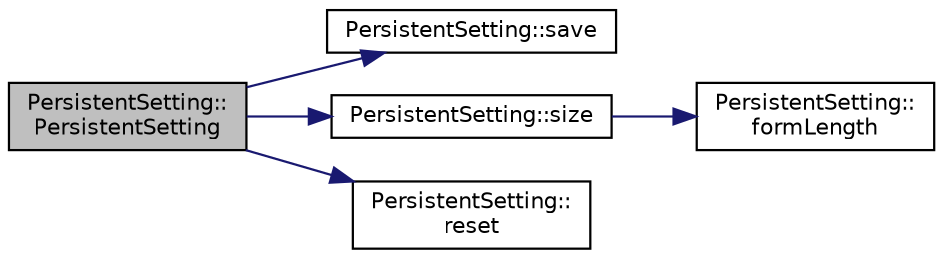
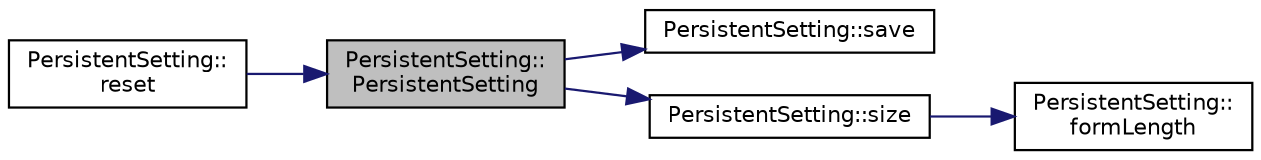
edge "PersistentSetting:: PersistentSetting" -> "PersistentSetting:: reset": reversed
